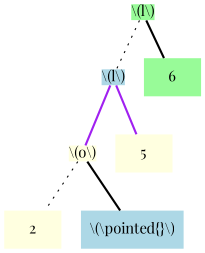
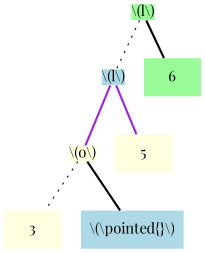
node "2": label "2" -> "3"
